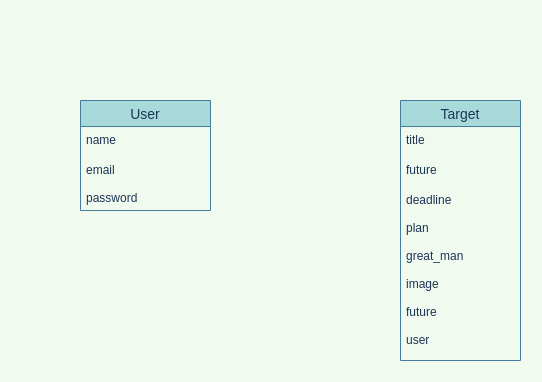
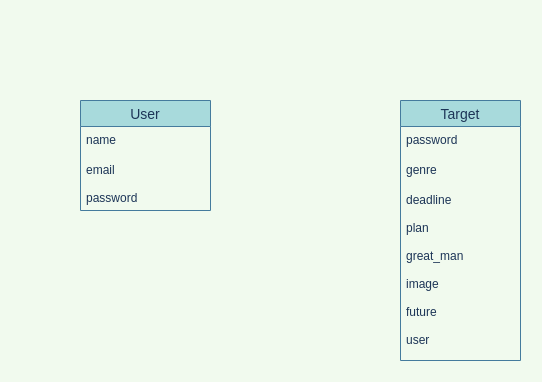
node "title": label "title" -> "password"
node "future": label "future" -> "genre"
